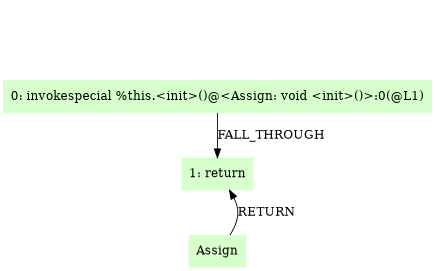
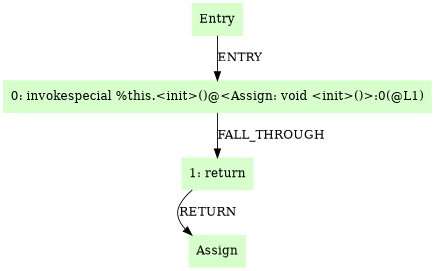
node "Entry": added
edge "Assign" -> "1: return": reversed
